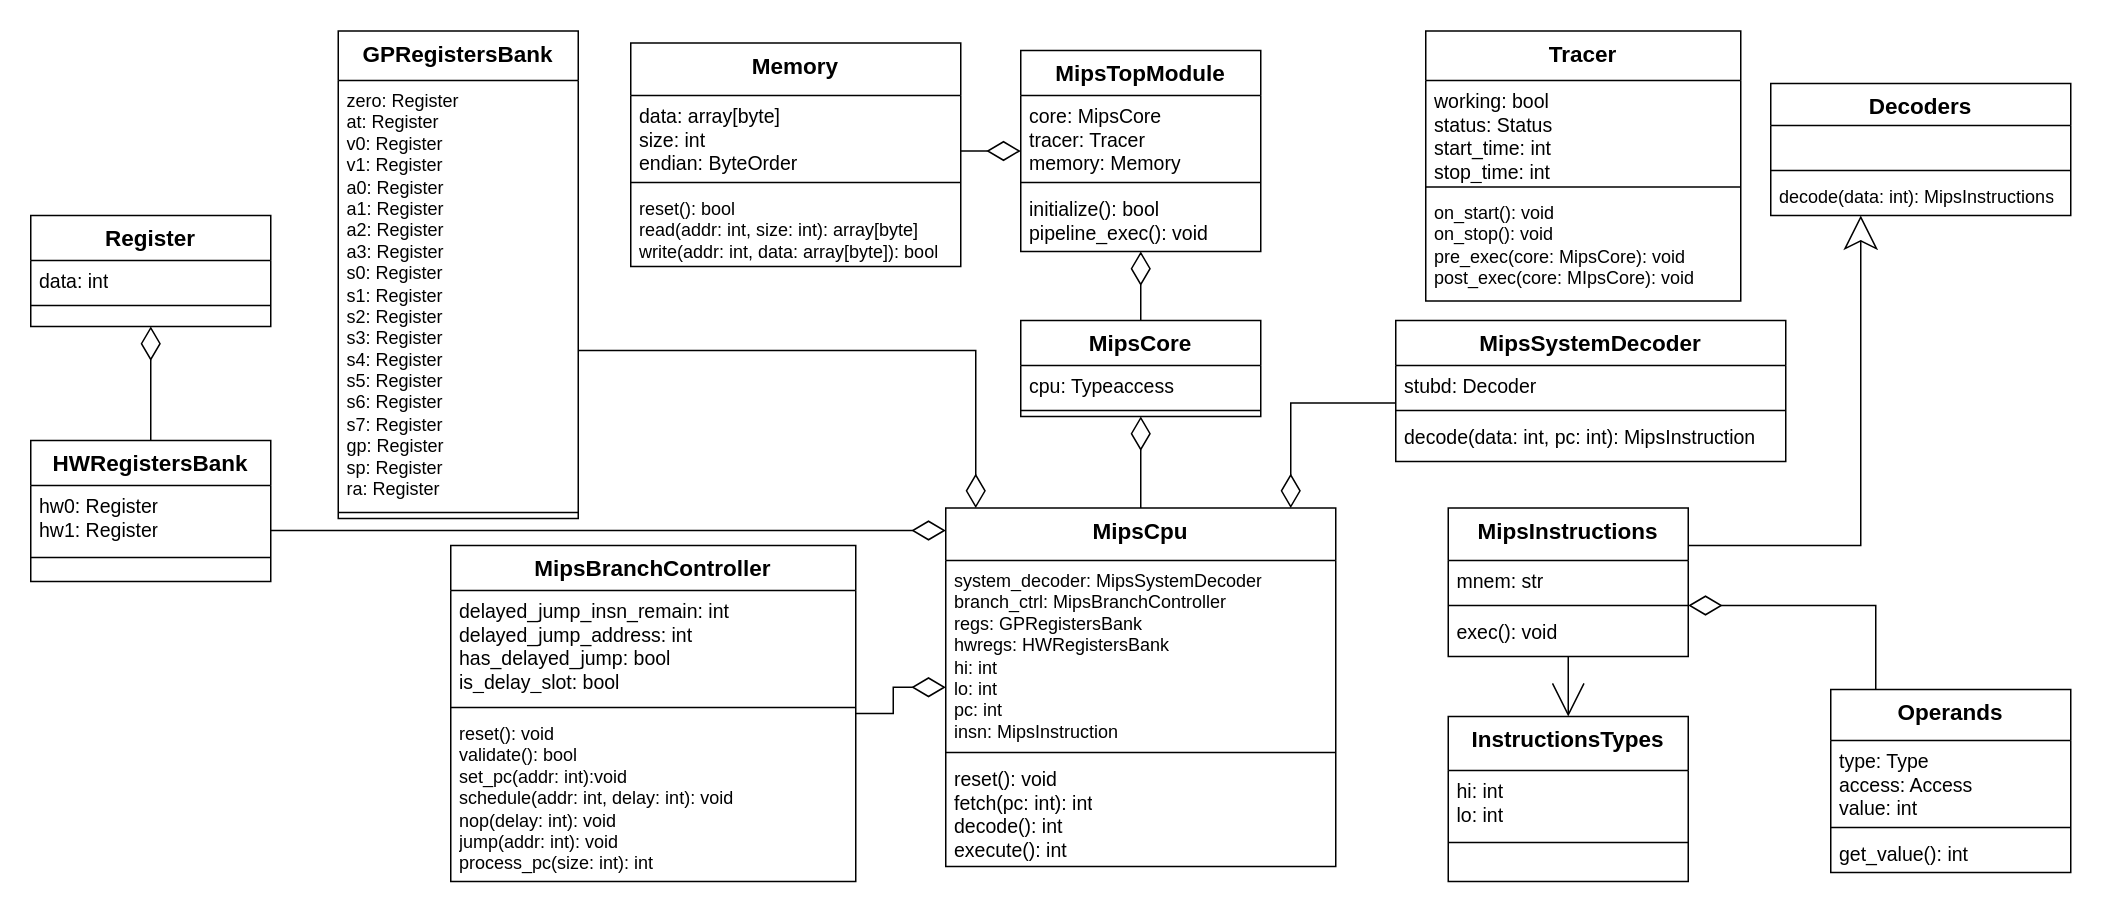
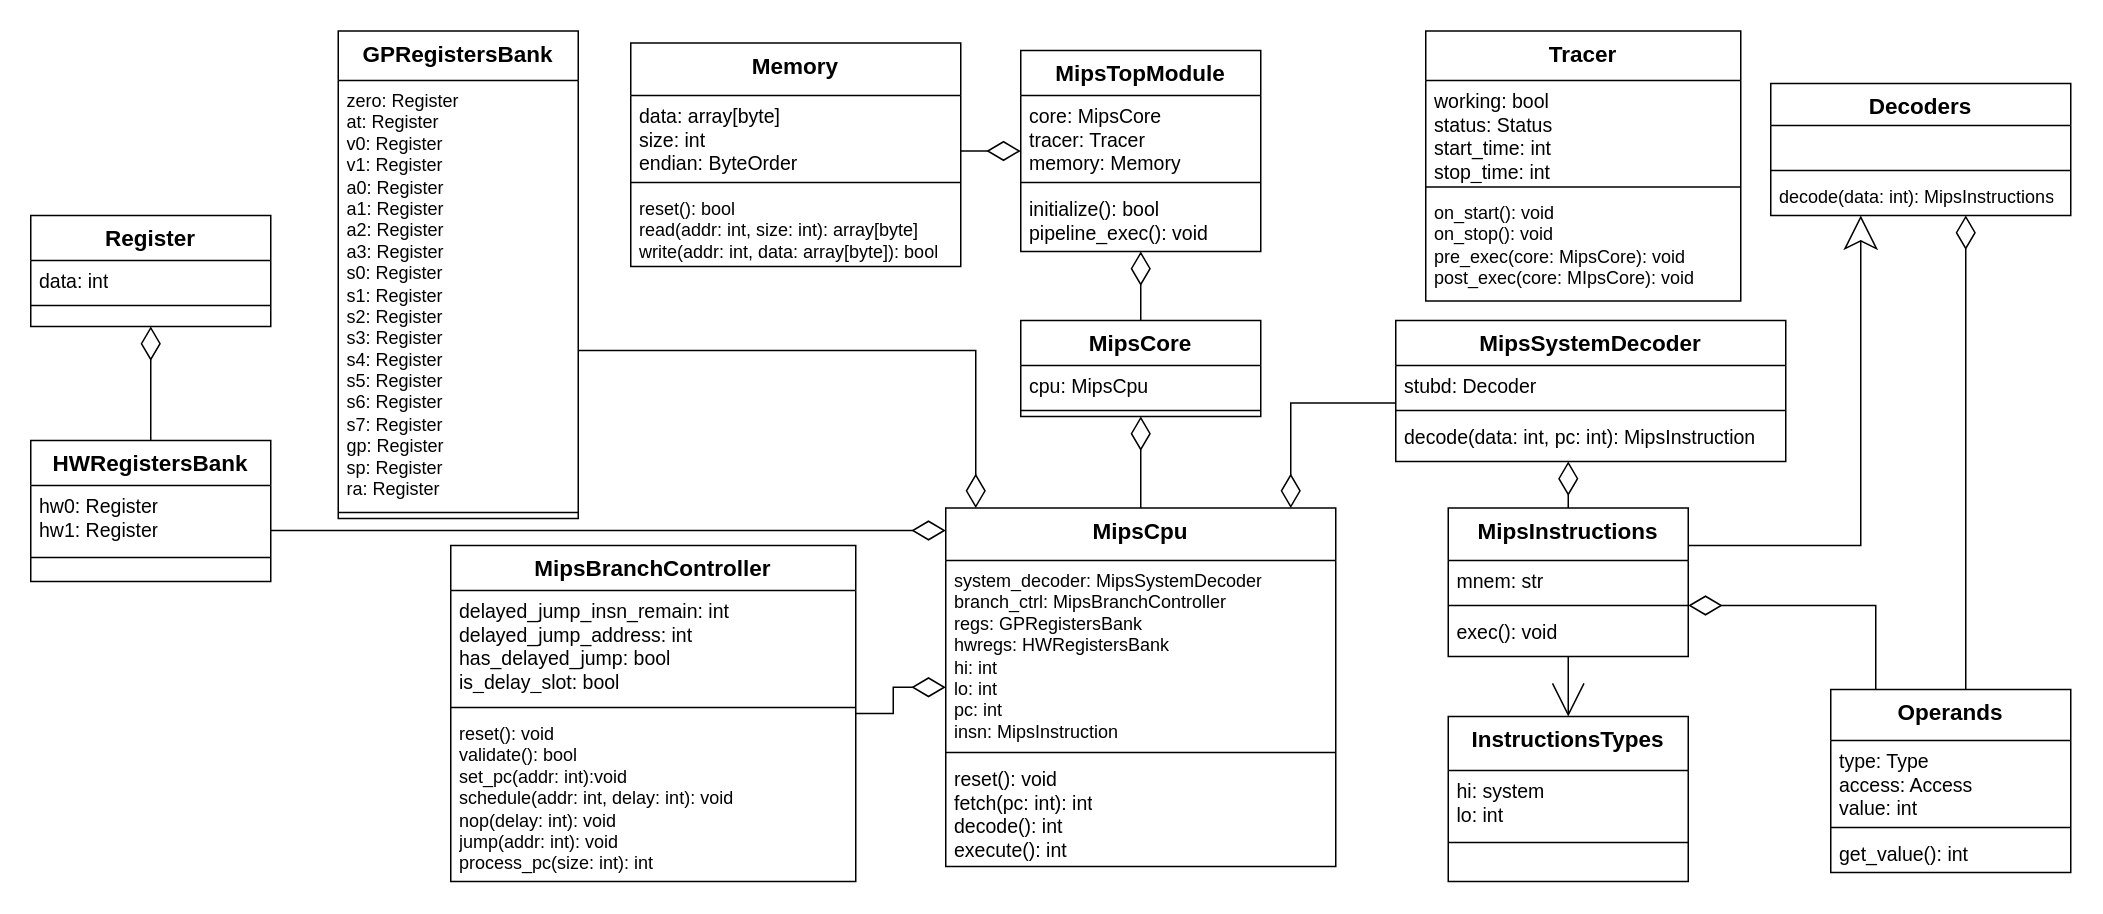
node "cpu: Typeaccess": label "cpu: Typeaccess" -> "cpu: MipsCpu"
edge "Operands" -> "Decoders": added
edge "MipsInstructions" -> "MipsSystemDecoder": added
node "hi: intlo: int": label "hi: intlo: int" -> "hi: systemlo: int"
